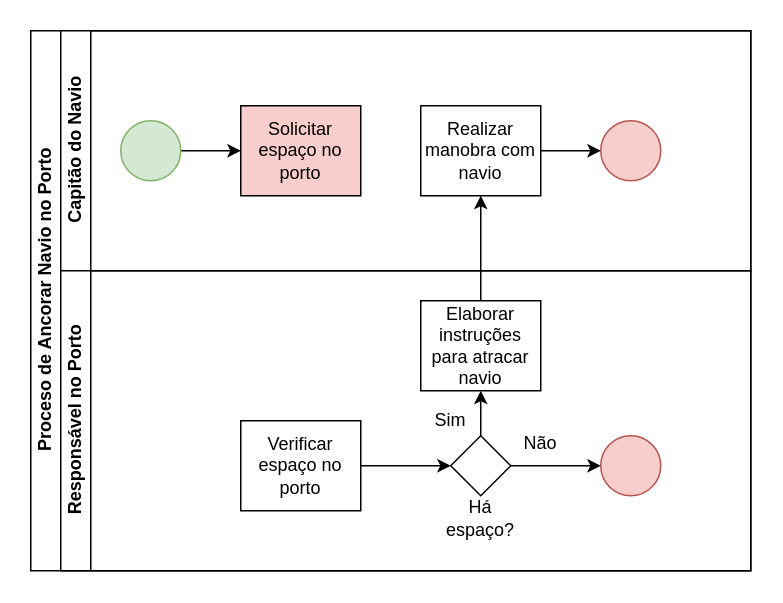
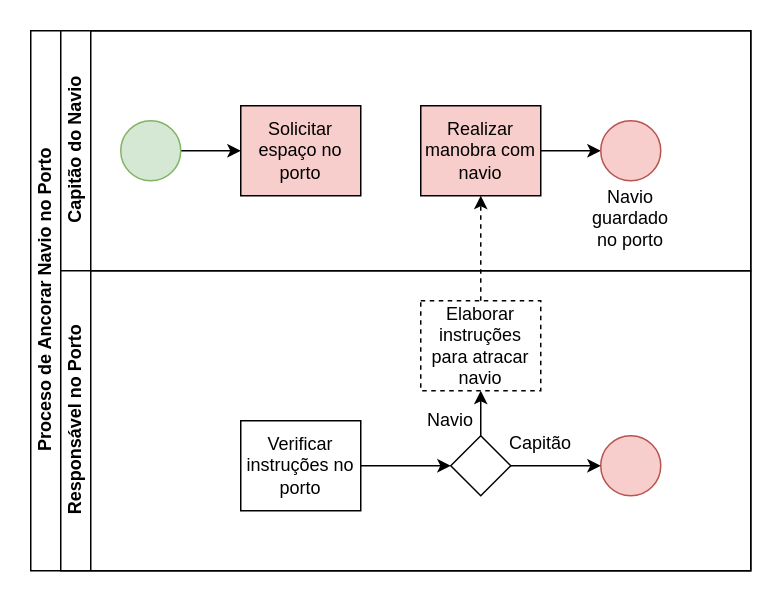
node "Realizar manobra com navio": fillcolor #ffffff -> #f8cecc
node "Navio guardado no porto": added
edge "Elaborar instruções para atracar navio" -> "Realizar manobra com navio": style solid -> dashed
node "Elaborar instruções para atracar navio": style solid -> dashed
node "Sim": label "Sim" -> "Navio"
node "Não": label "Não" -> "Capitão"
node "Verificar espaço no porto": label "Verificar espaço no porto" -> "Verificar instruções no porto"
node "Há espaço?": removed
